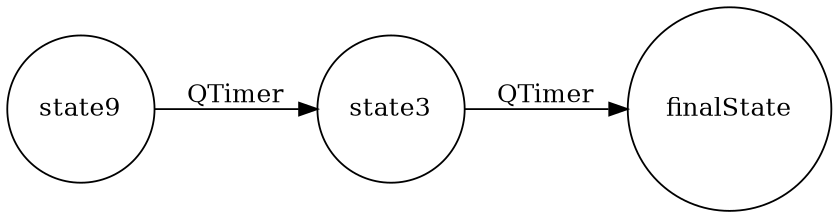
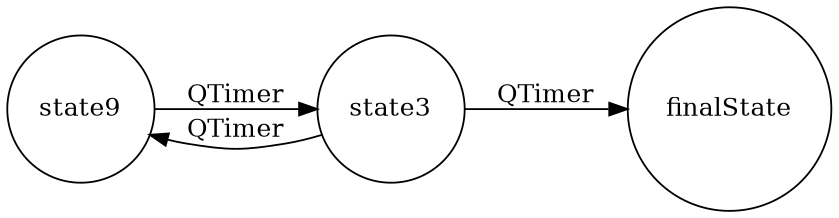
edge "state3" -> "state9": added, label "QTimer"
